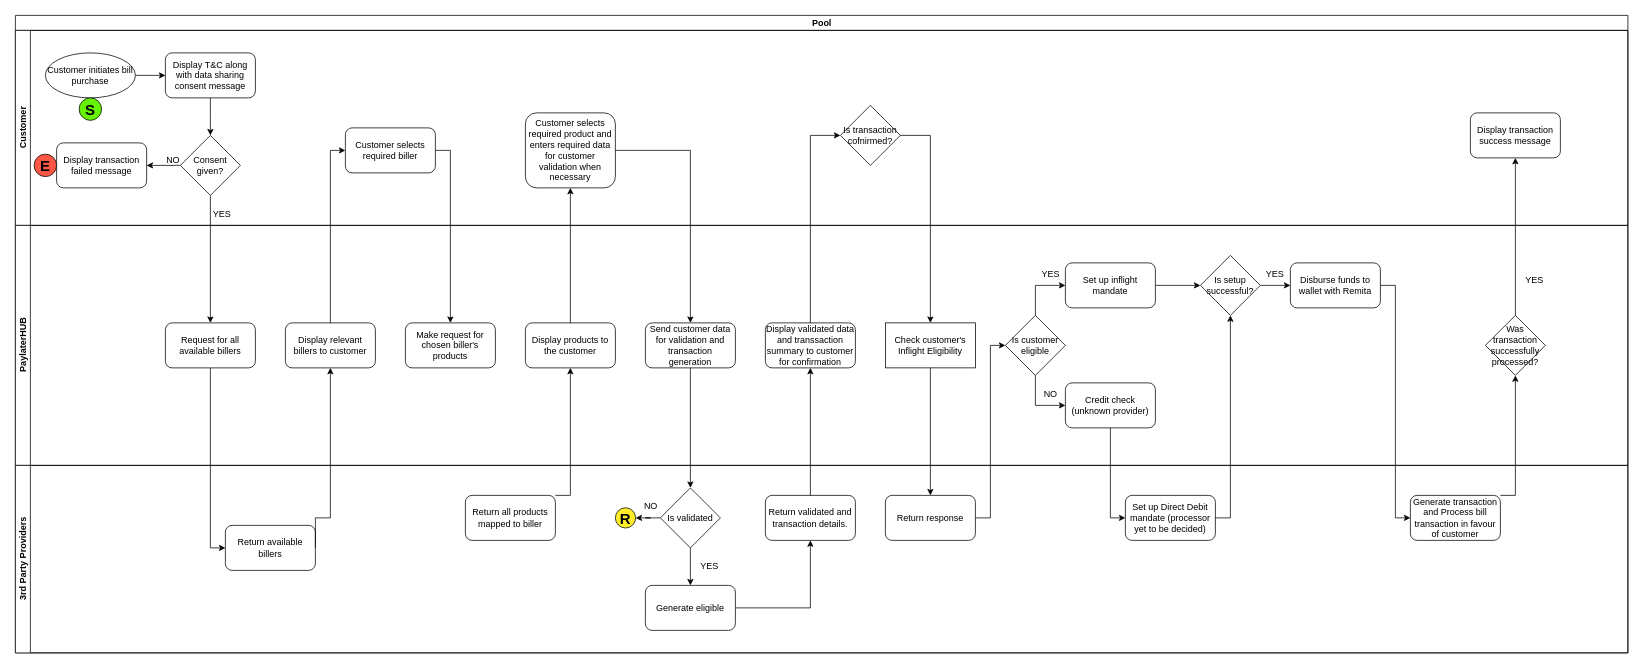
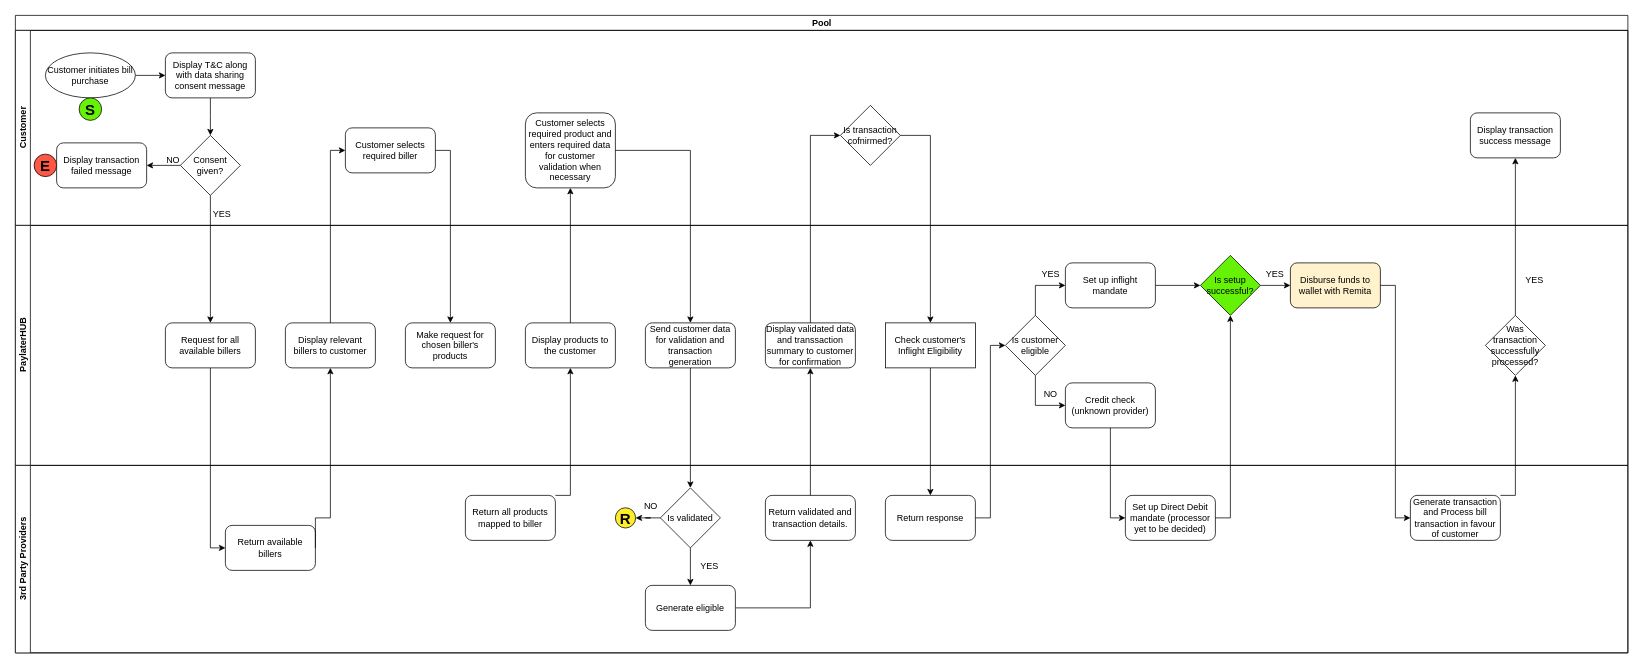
node "Is setup successful?": fillcolor #ffffff -> #65f207
node "Disburse funds to wallet with Remita": fillcolor #ffffff -> #fff2cc
